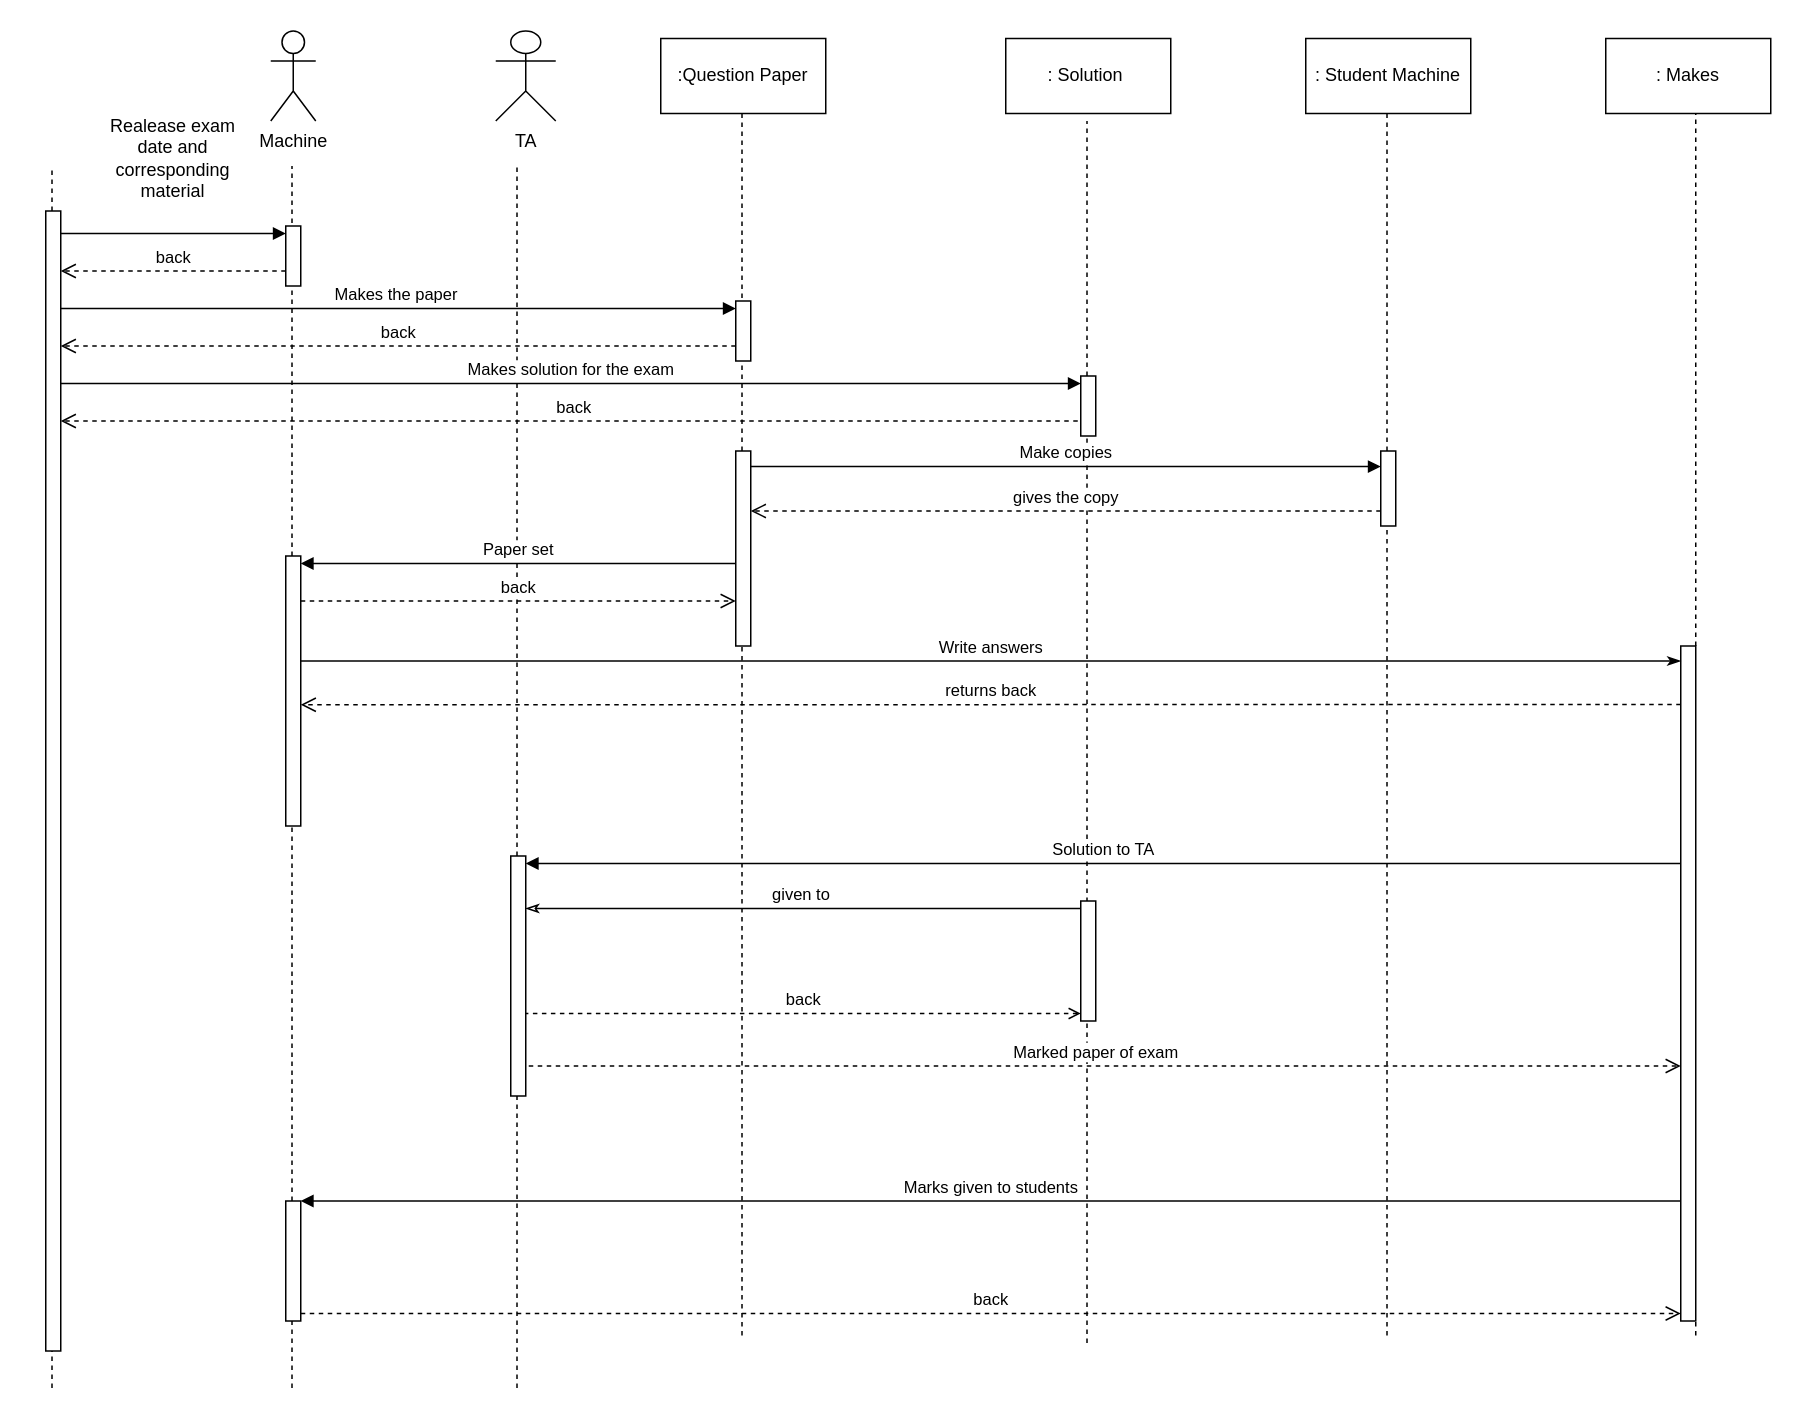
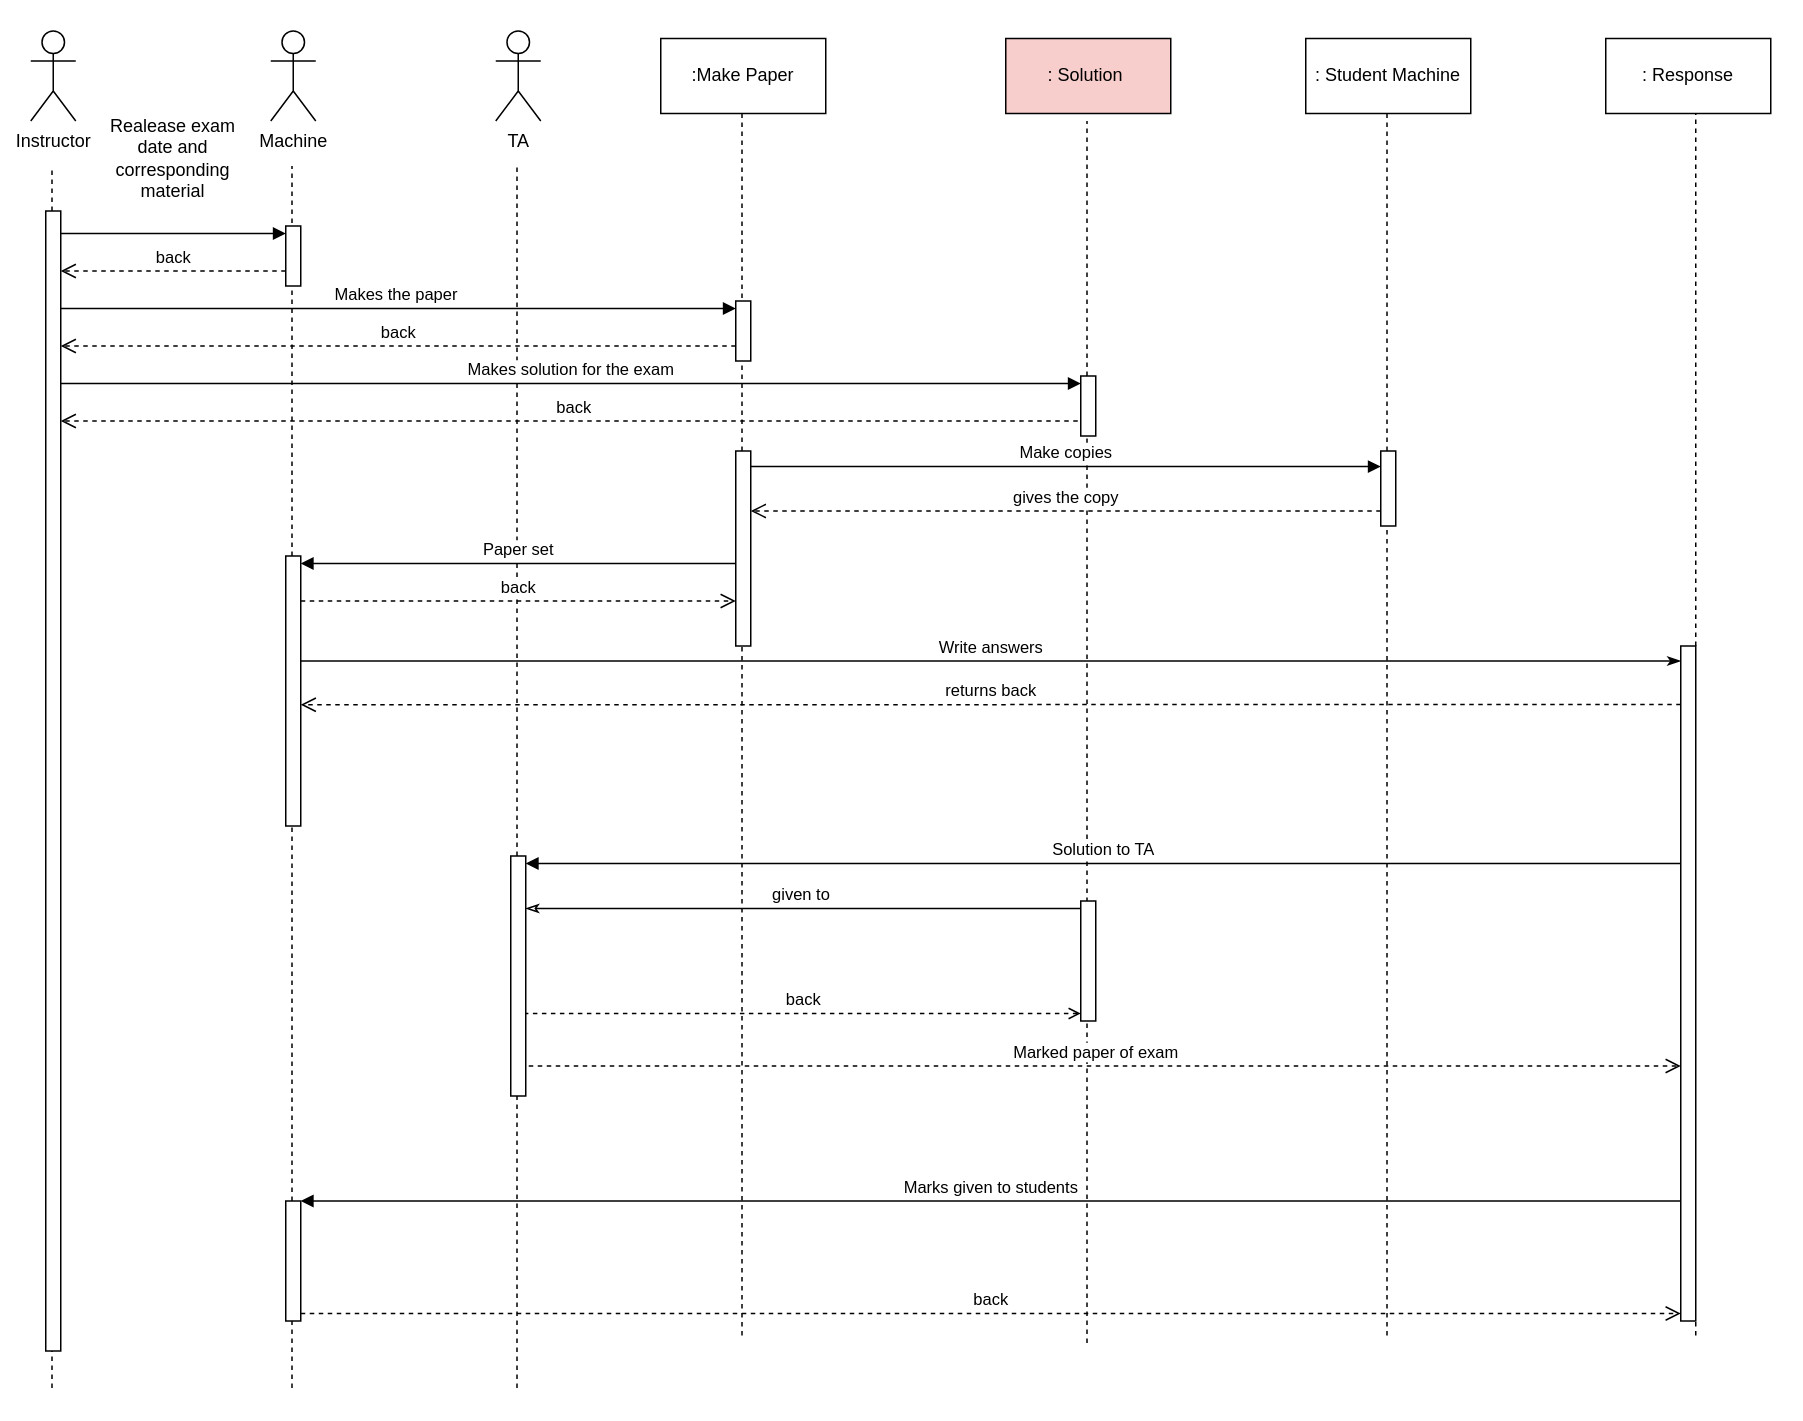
node "Instructor": added
node "TA": size 60x90 -> 45x90
node ":Question Paper": label ":Question Paper" -> ":Make Paper"
node ": Solution": fillcolor #ffffff -> #f8cecc
node ": Makes": label ": Makes" -> ": Response"
